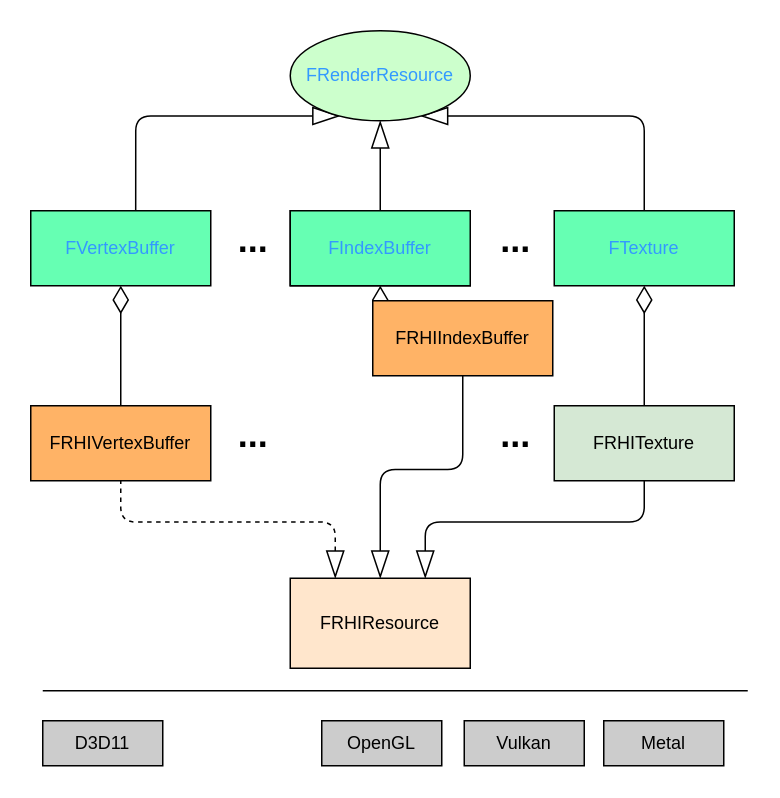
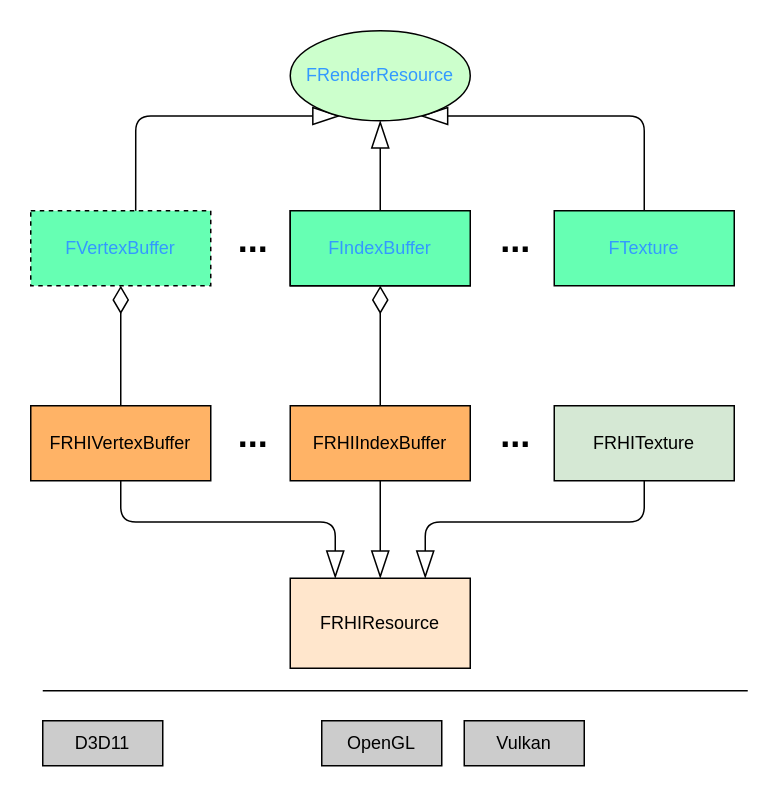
node "FVertexBuffer": style solid -> dashed
node "FRHIIndexBuffer": moved (463, 338) -> (380, 443)
edge "FRHITexture" -> "FTexture": removed
edge "FRHIVertexBuffer" -> "FRHIResource": style dashed -> solid
node "Metal": removed
